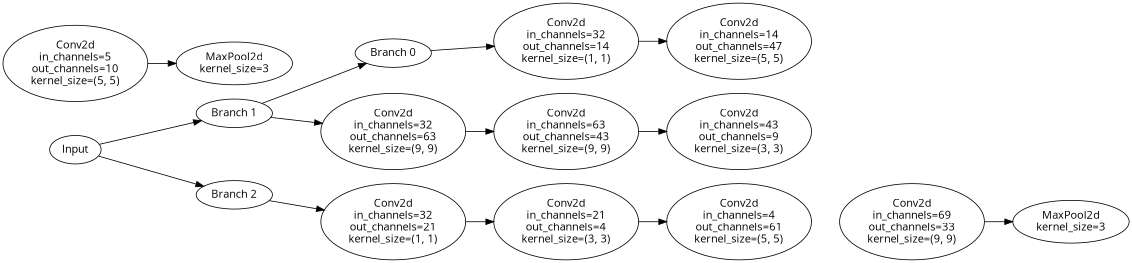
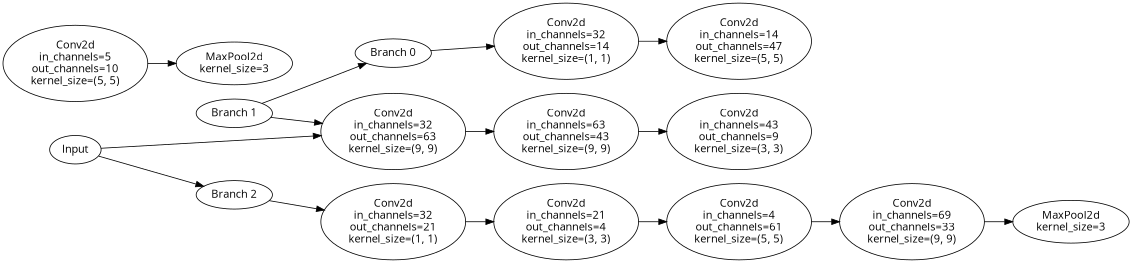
edge "Input" -> "Branch 1": now "Input" -> "Conv2d in_channels=32 out_channels=63 kernel_size=(9, 9)"
edge "Conv2d in_channels=4 out_channels=61 kernel_size=(5, 5)" -> "Conv2d in_channels=69 out_channels=33 kernel_size=(9, 9)": added
